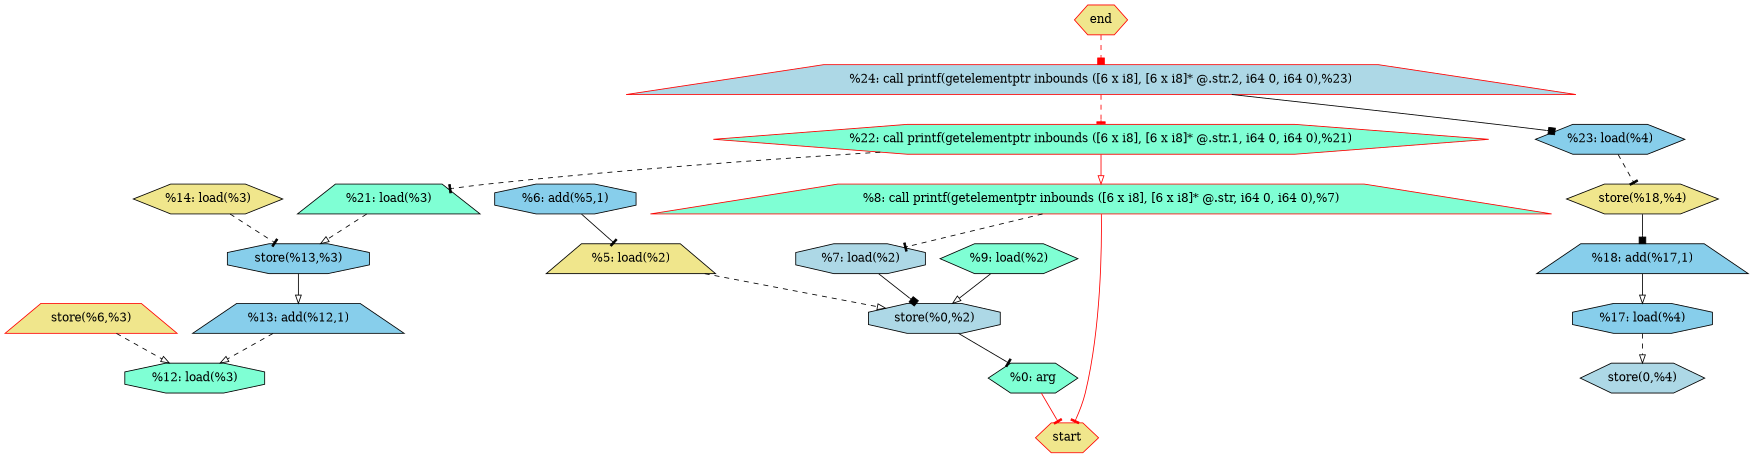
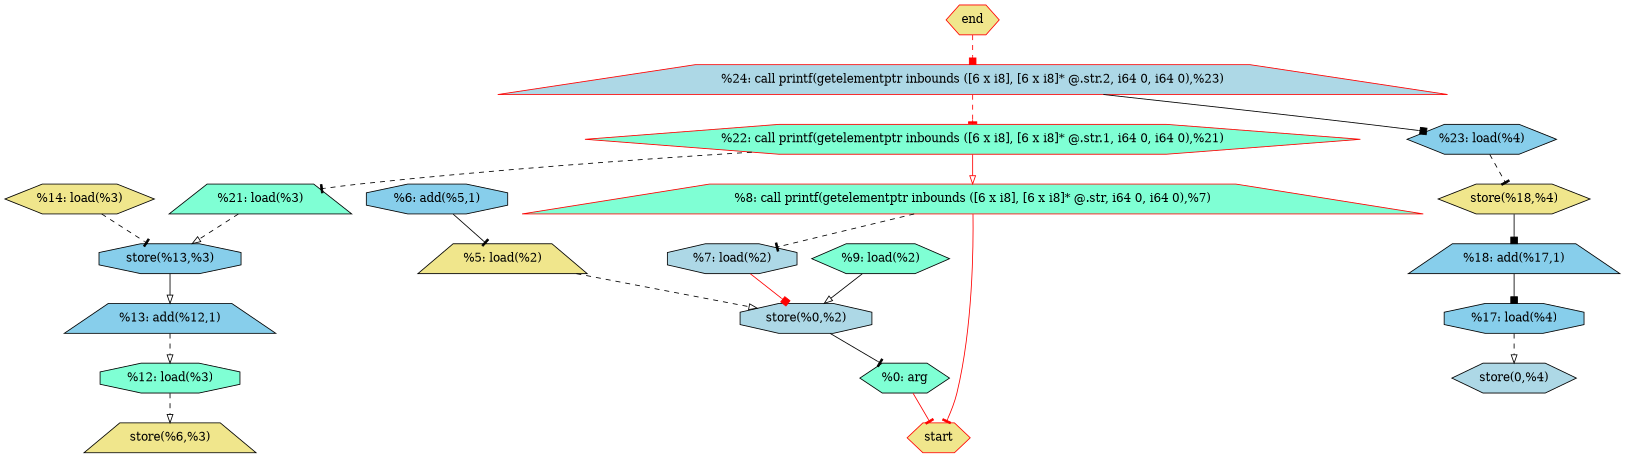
edge "%18: add(%17,1)" -> "%17: load(%4)": arrowhead onormal -> box
edge "%7: load(%2)" -> "store(%0,%2)": color black -> red
node "store(%6,%3)": color red -> black
edge "store(%6,%3)" -> "%12: load(%3)": reversed
